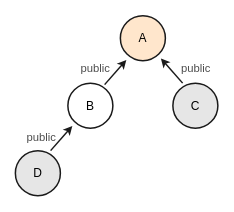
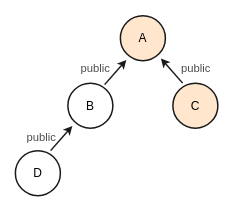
node "C": fillcolor #e6e6e6 -> #ffe6cc
node "D": fillcolor #e6e6e6 -> #ffffff
